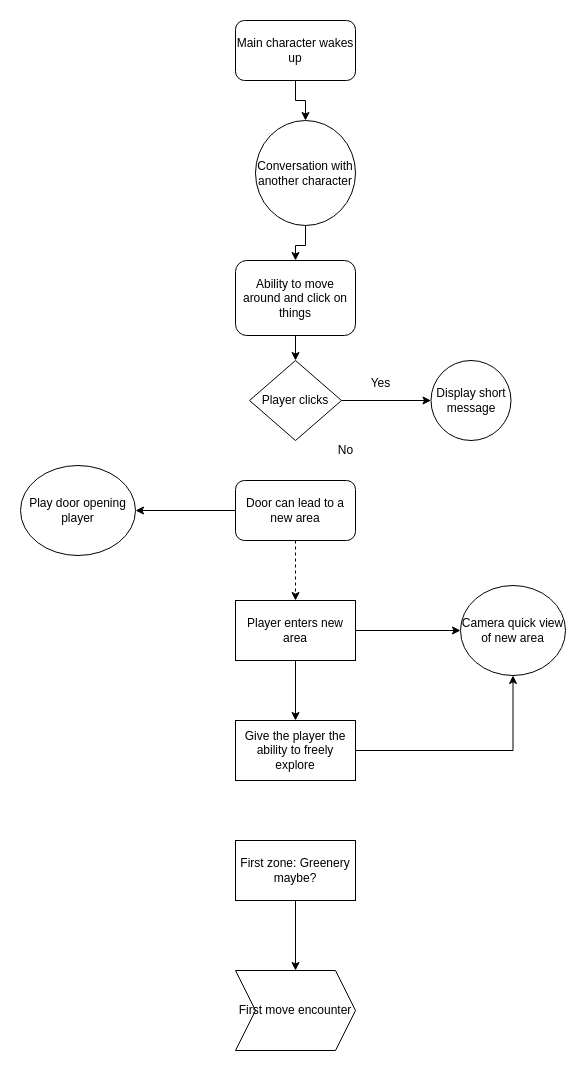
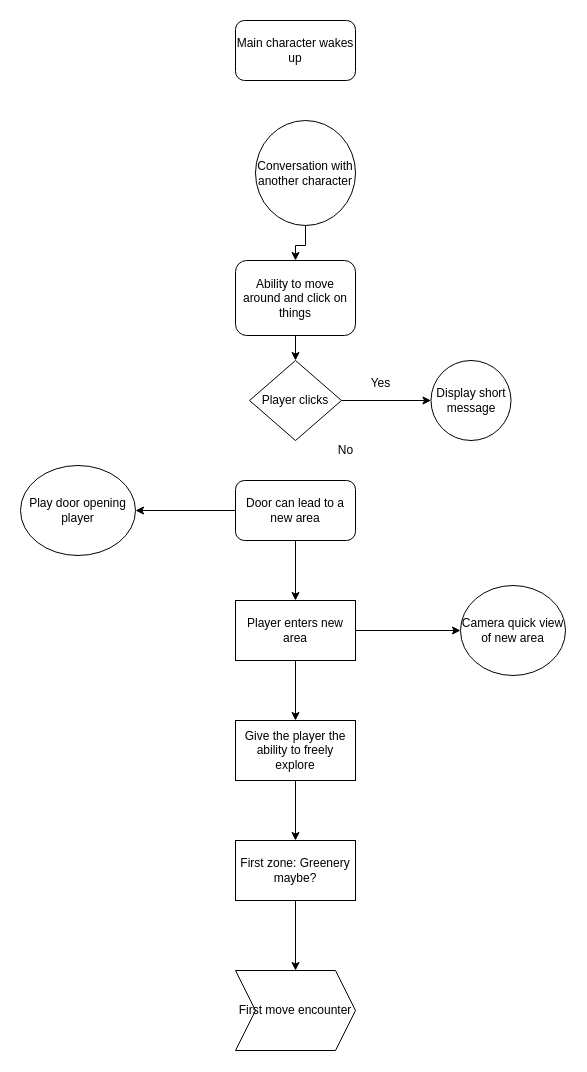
edge "Main character wakes up" -> "Conversation with another character": removed
edge "Door can lead to a new area" -> "Player enters new area": style dashed -> solid
edge "Give the player the ability to freely explore" -> "Camera quick view of new area": now "Give the player the ability to freely explore" -> "First zone: Greenery maybe?"
